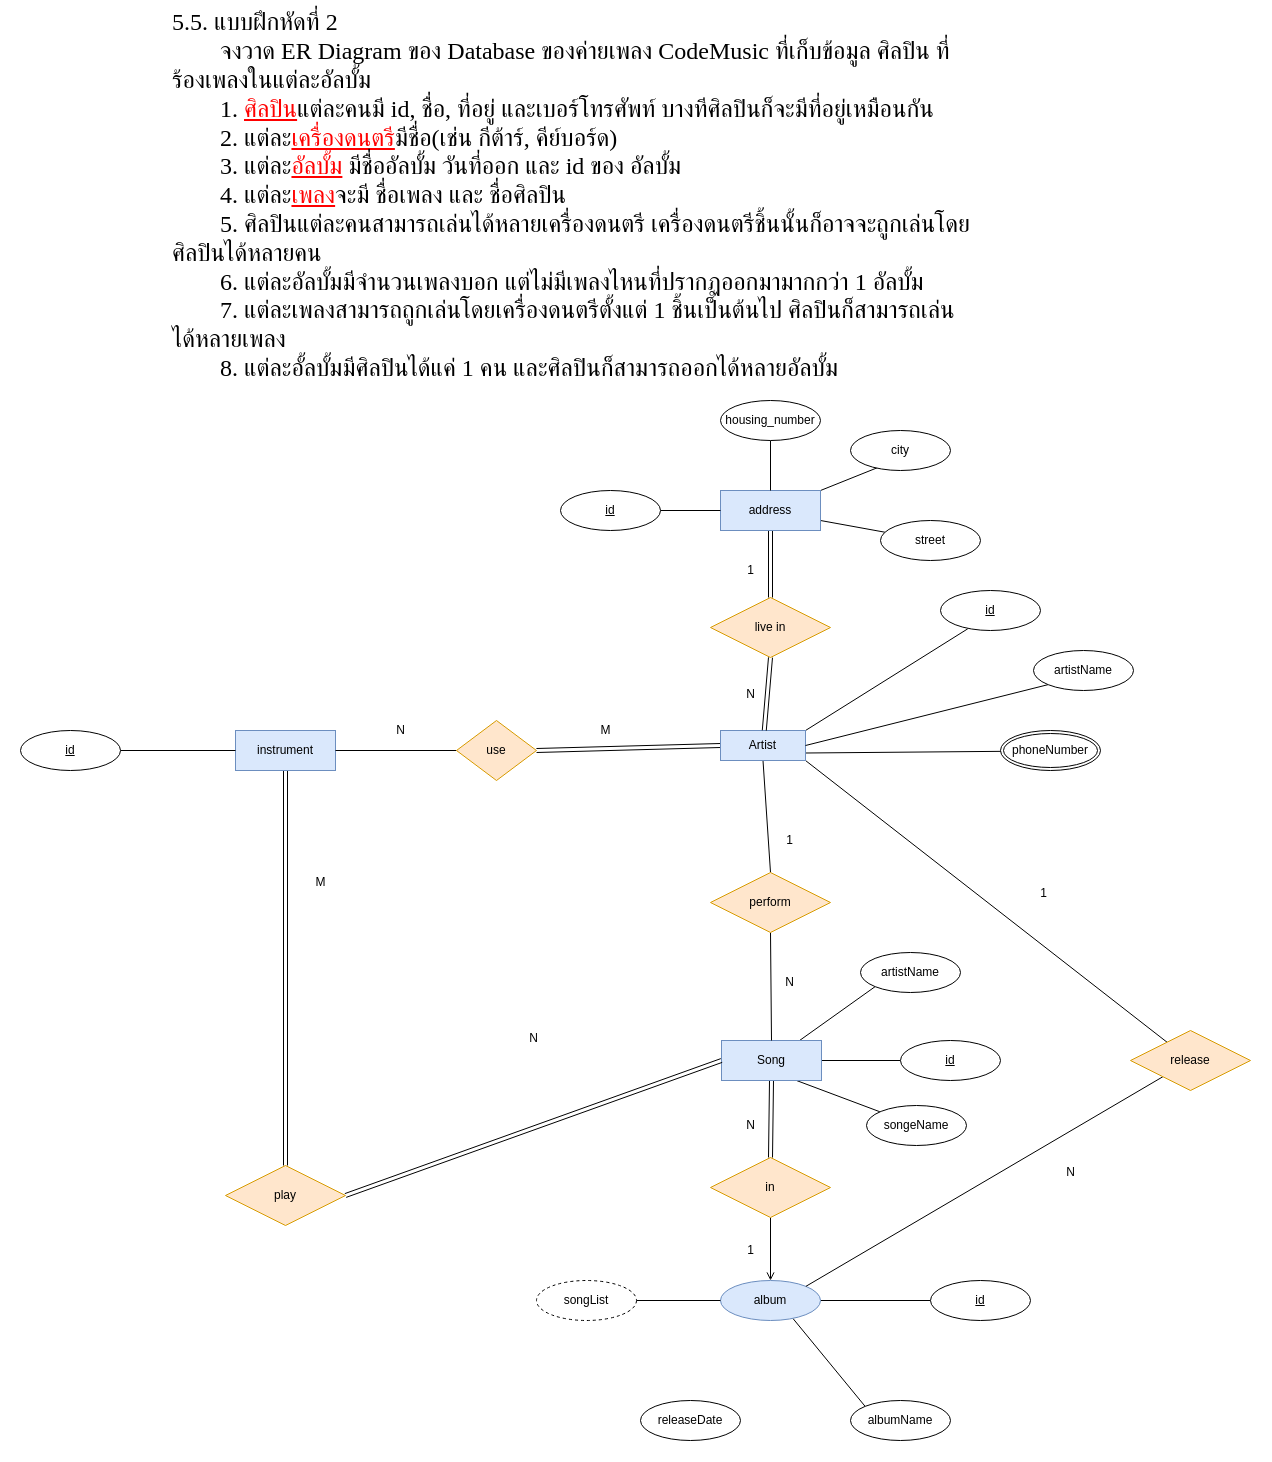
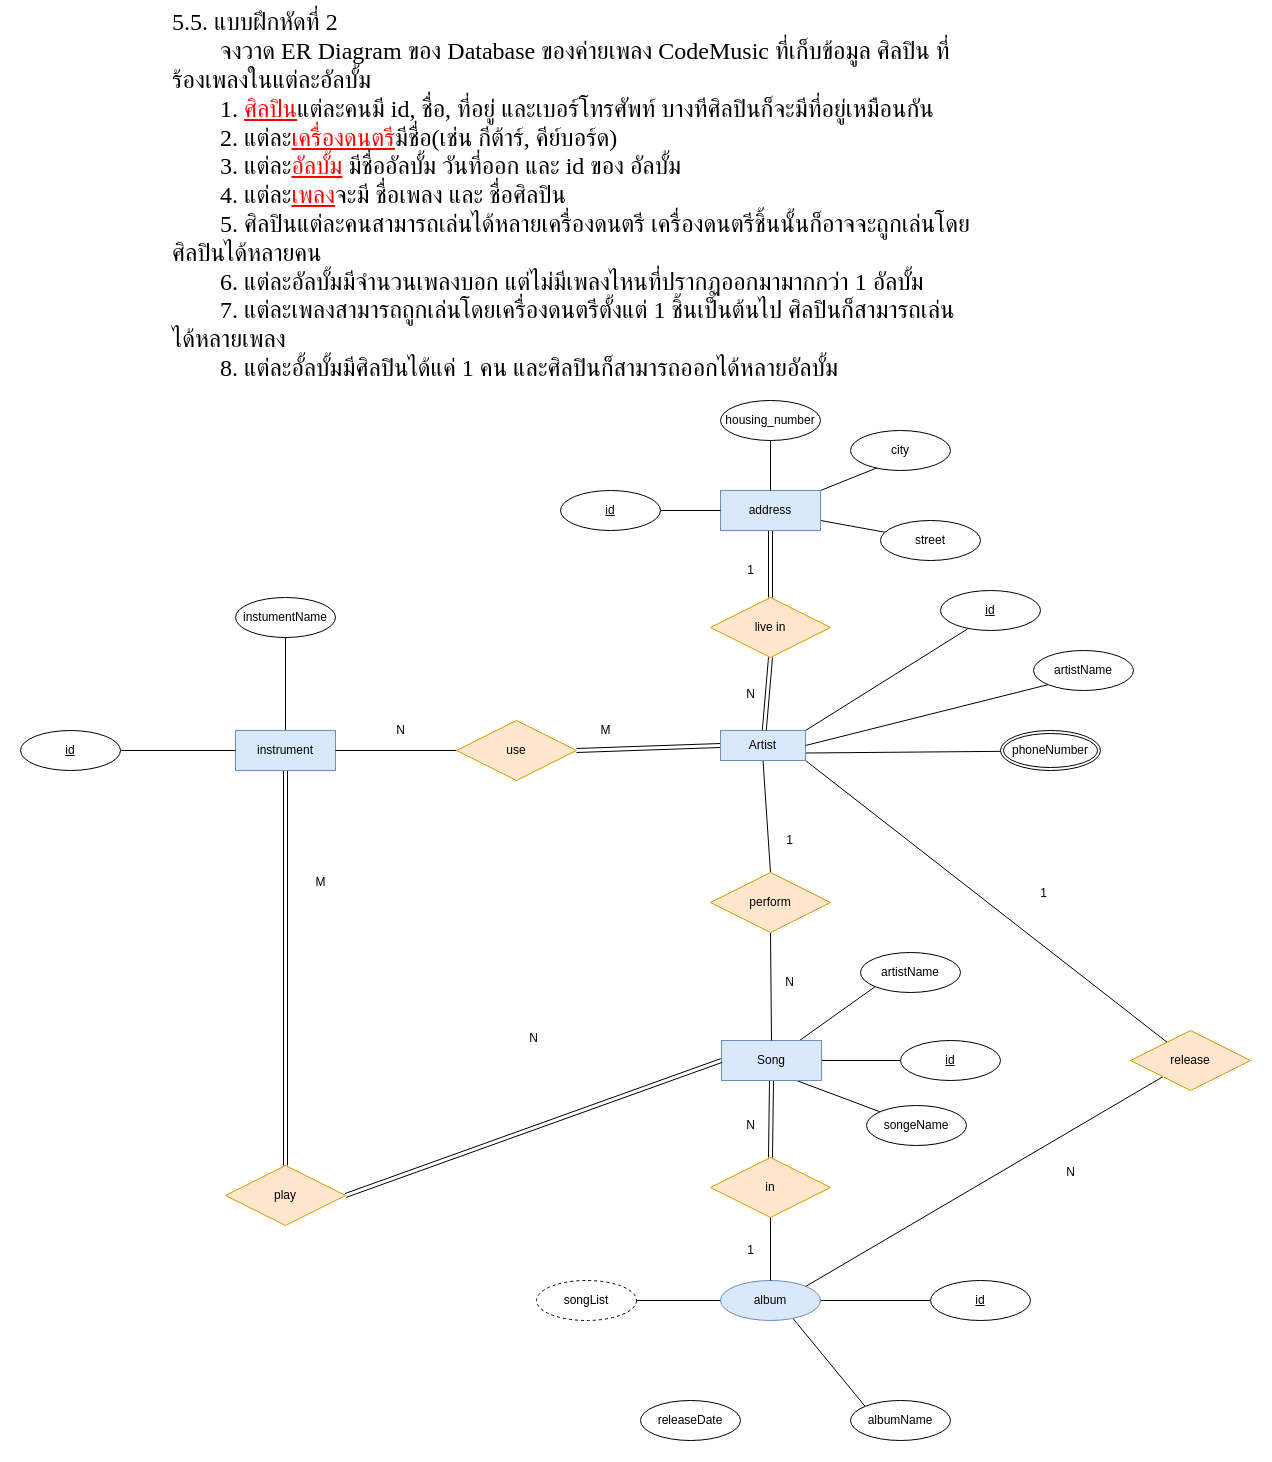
node "instumentName": added
edge "instumentName" -- "instrument": added
node "use": size 80x60 -> 120x60
edge "in" -> "album": arrowhead open -> none
